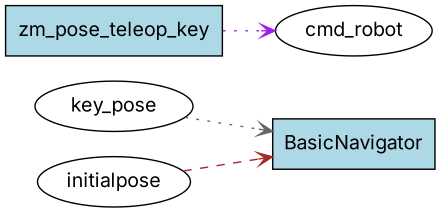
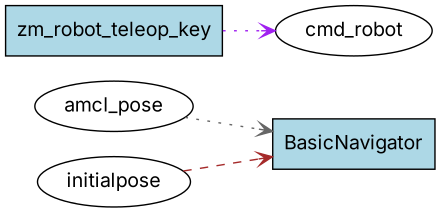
node "zm_pose_teleop_key": label "zm_pose_teleop_key" -> "zm_robot_teleop_key"
node "key_pose": label "key_pose" -> "amcl_pose"
